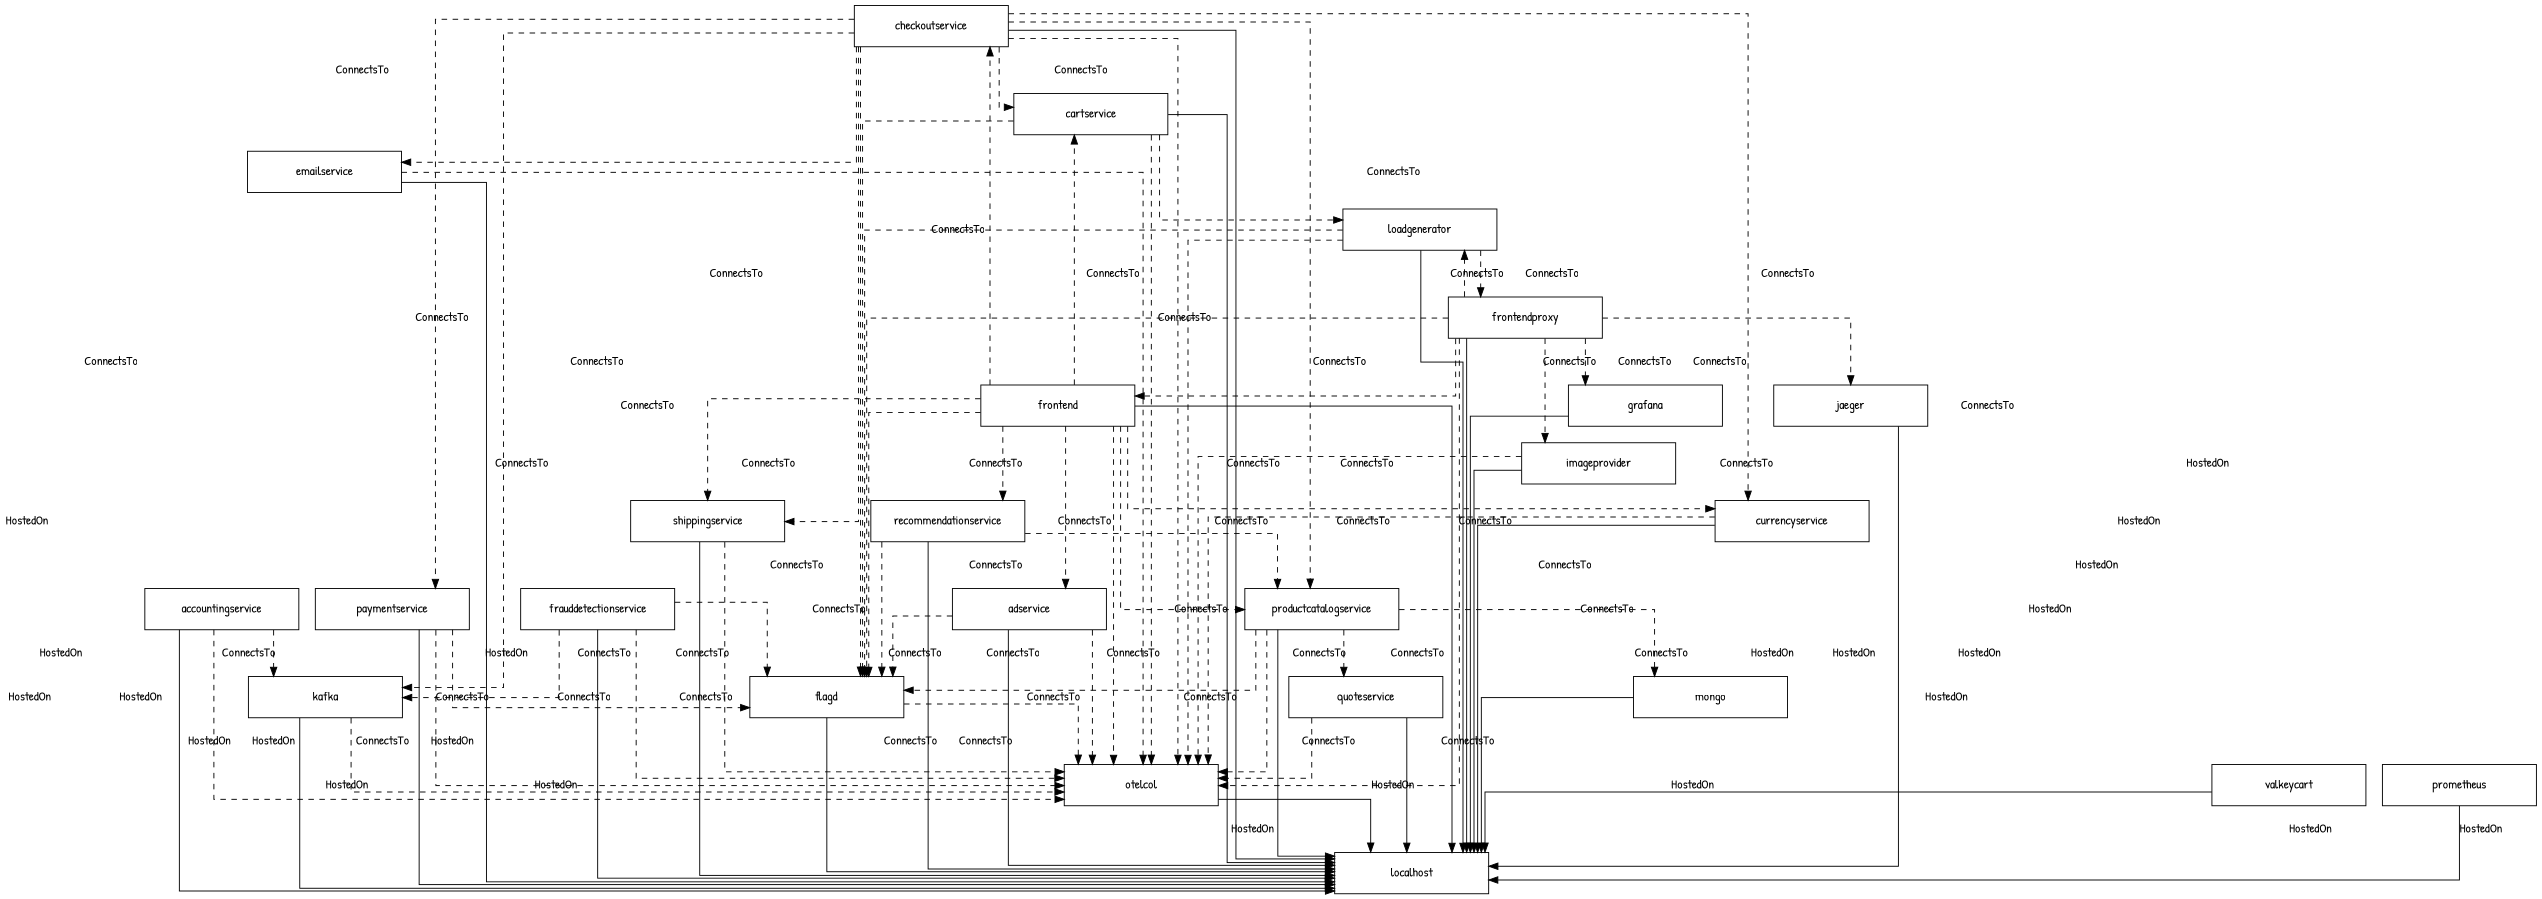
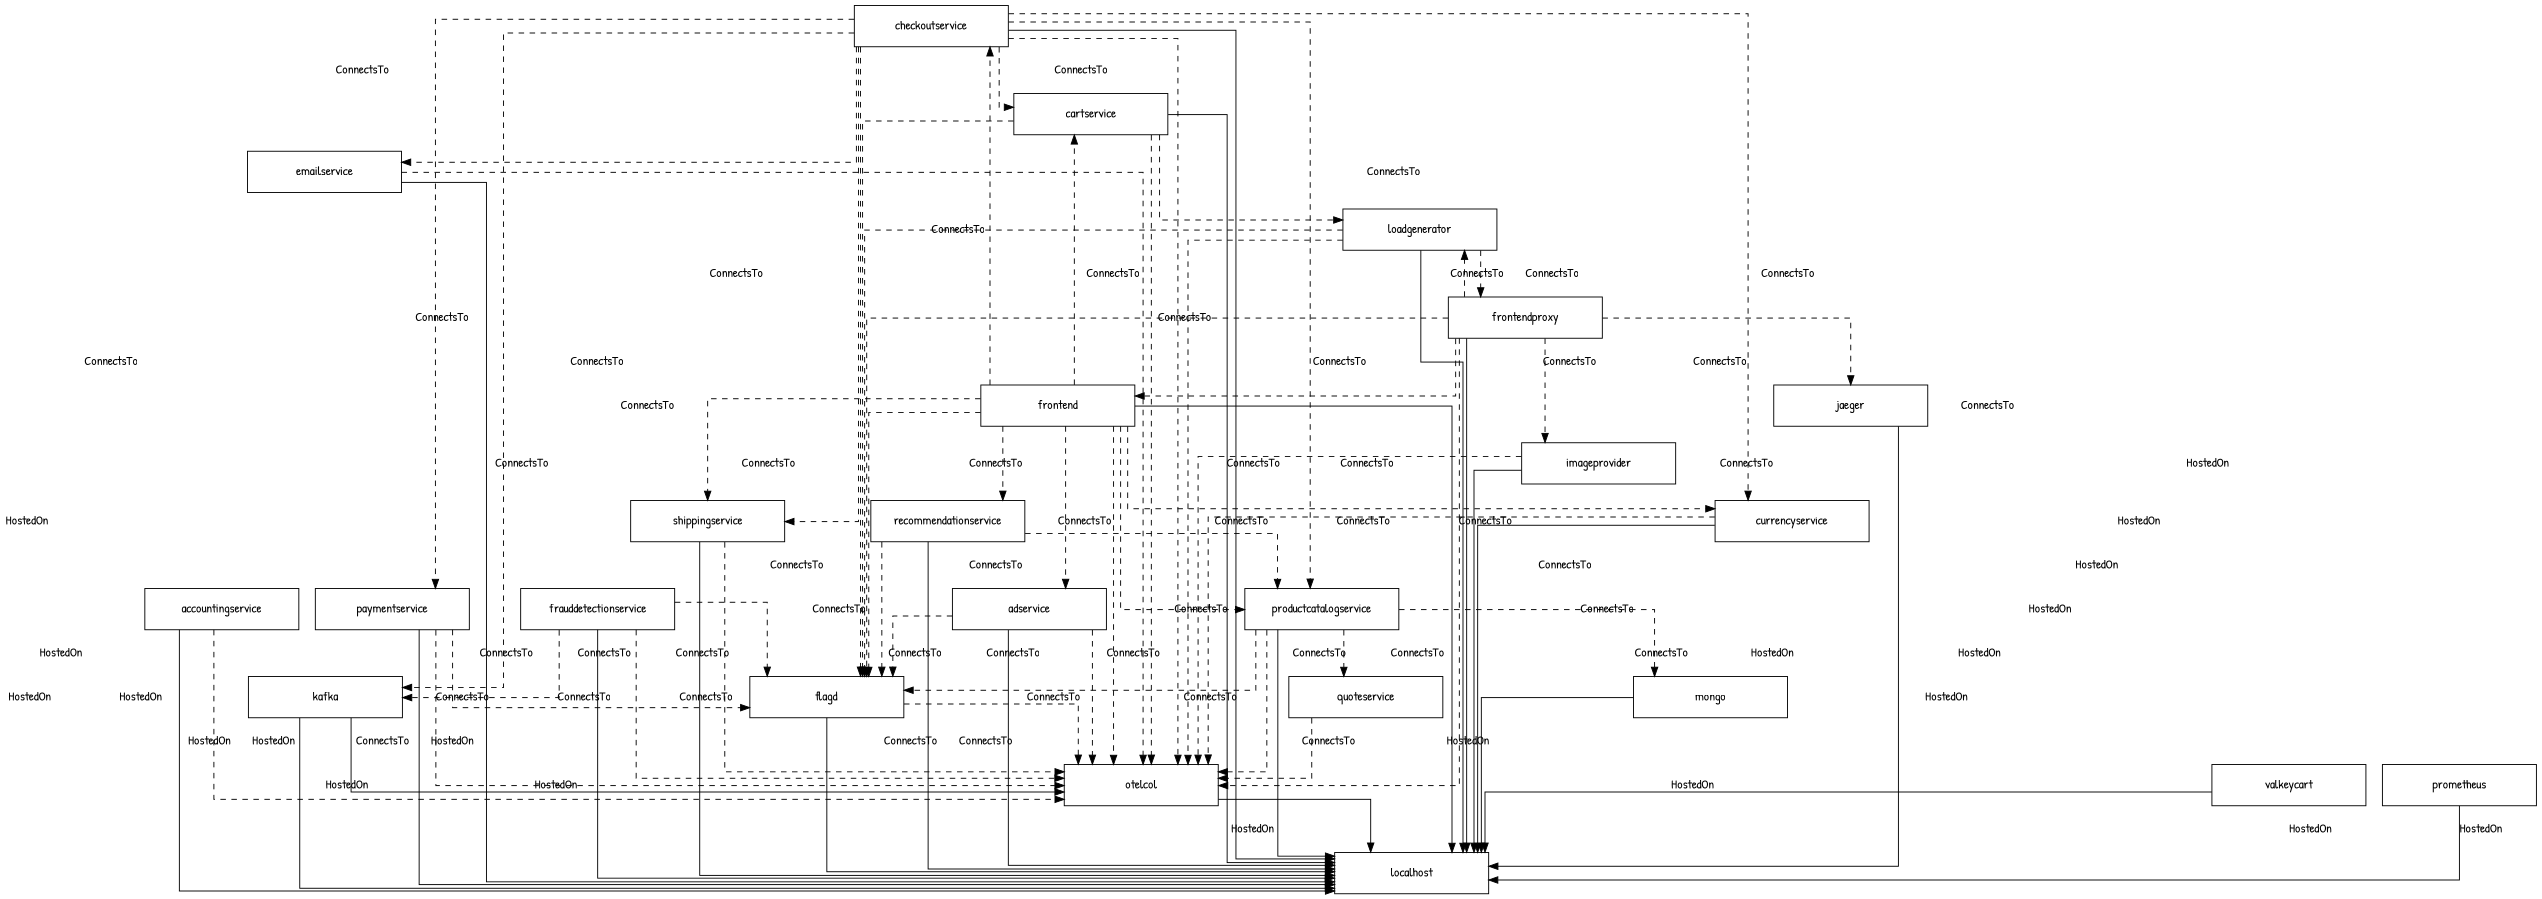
node "grafana": removed
edge "accountingservice" -> "kafka": removed, label "ConnectsTo"
edge "frauddetectionservice" -> "kafka": label "HostedOn" -> "ConnectsTo"
edge "productcatalogservice" -> "localhost": label "ConnectsTo" -> "HostedOn"
edge "quoteservice" -> "localhost": removed, label "HostedOn"
edge "kafka" -> "otelcol": style dashed -> solid
